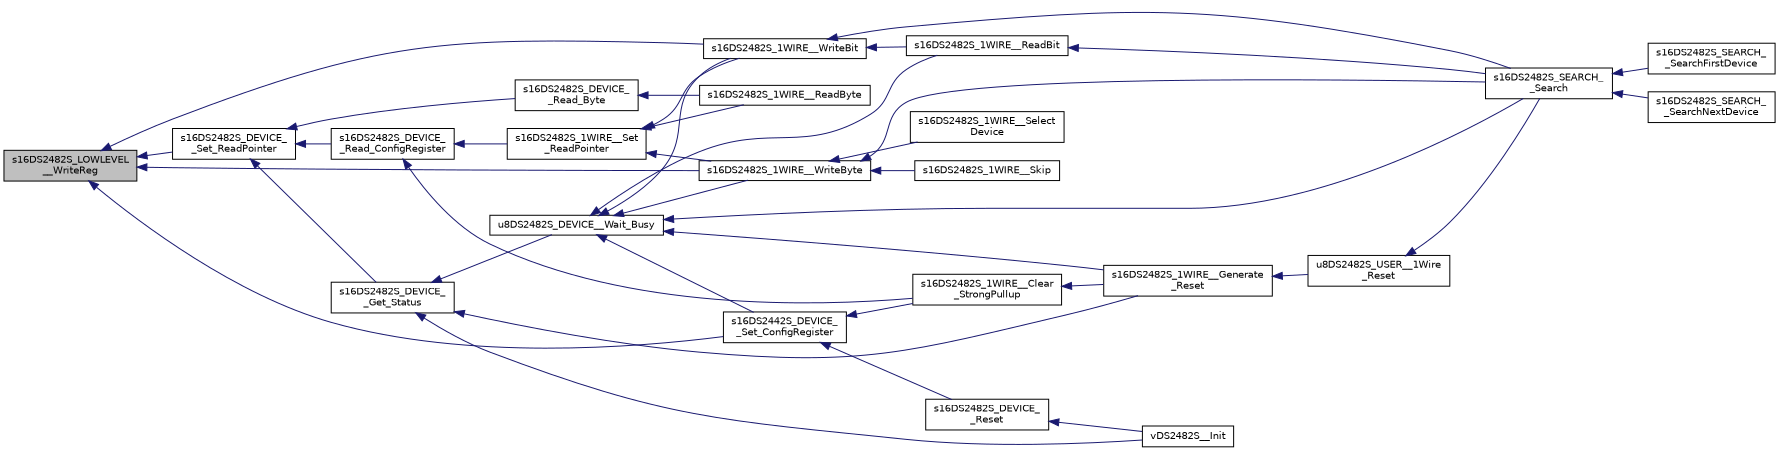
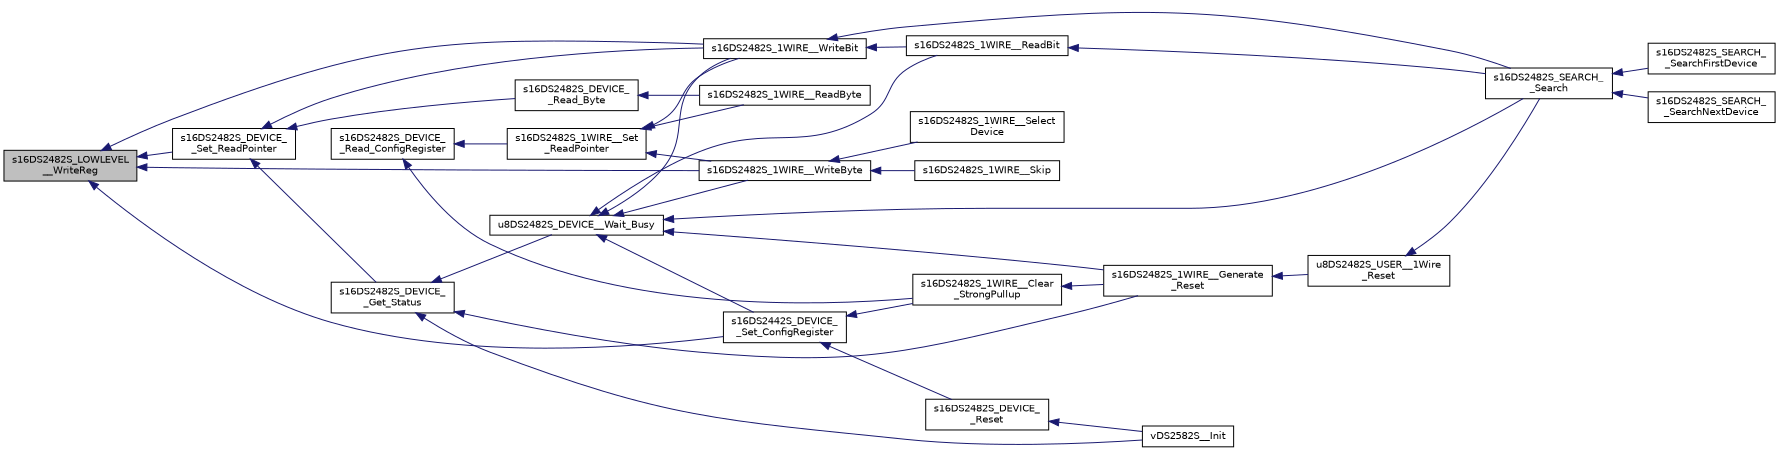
edge "s16DS2482S_SEARCH_ _Search" -> "s16DS2482S_1WIRE__WriteByte": removed
edge "s16DS2482S_DEVICE_ _Read_ConfigRegister" -> "s16DS2482S_DEVICE_ _Set_ReadPointer": now "s16DS2482S_1WIRE__WriteBit" -> "s16DS2482S_DEVICE_ _Set_ReadPointer"
node "vDS2482S__Init": label "vDS2482S__Init" -> "vDS2582S__Init"
